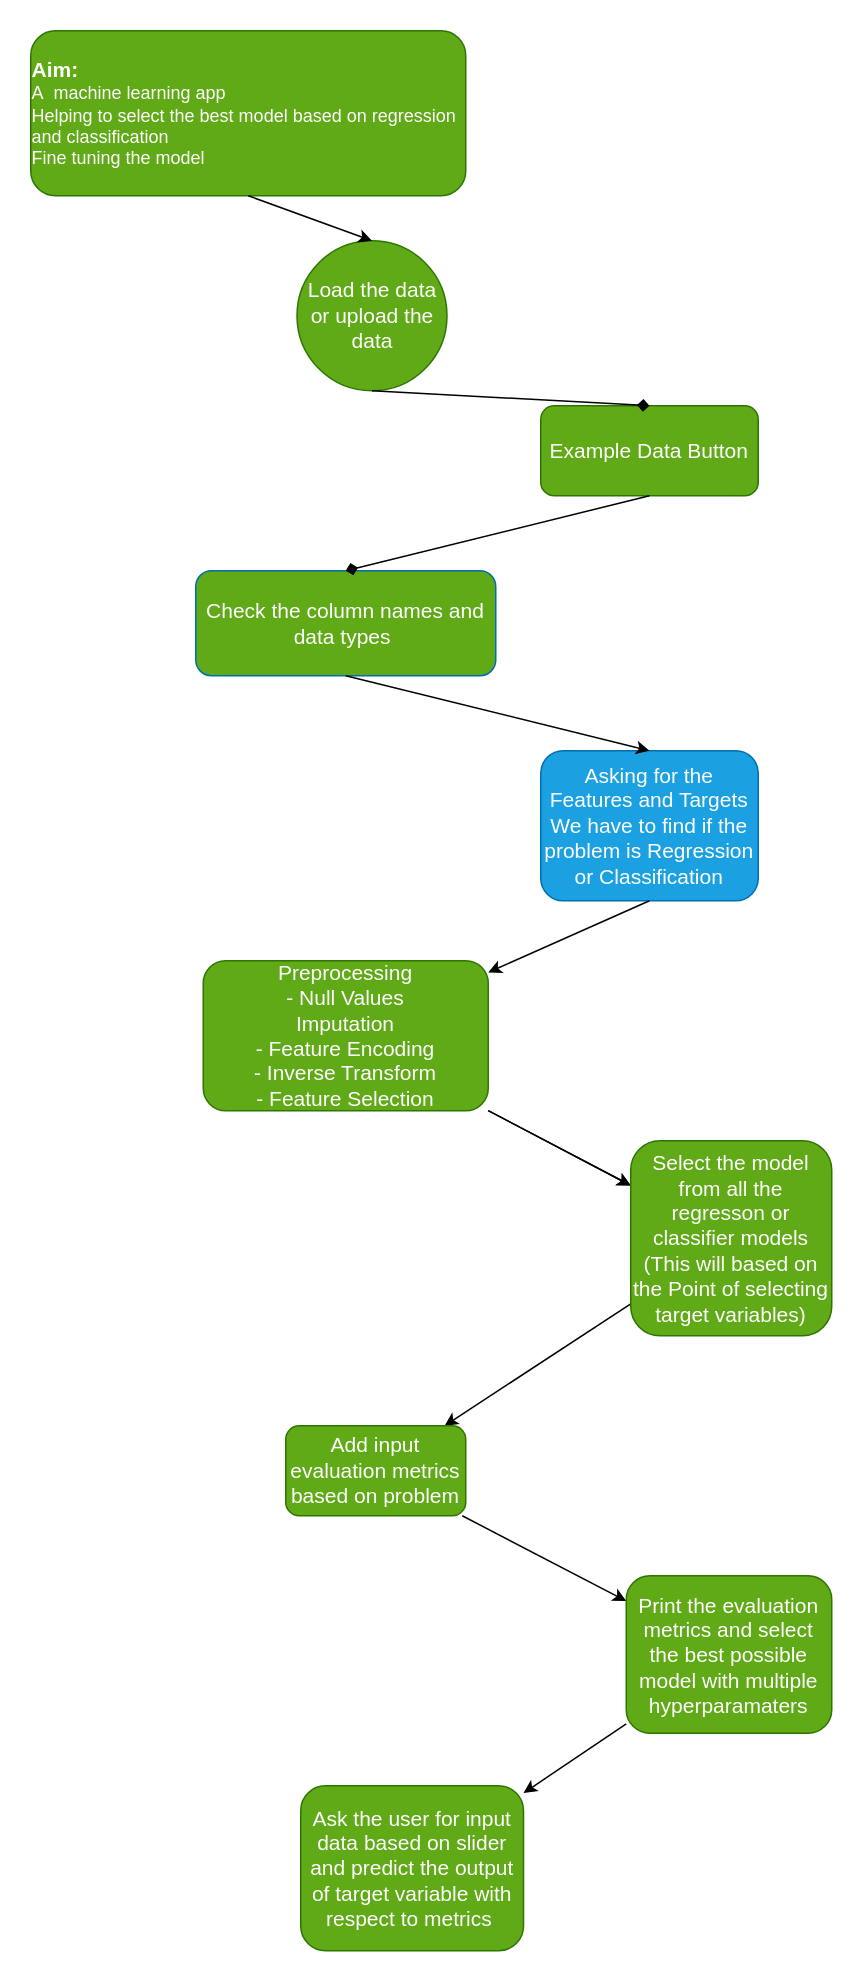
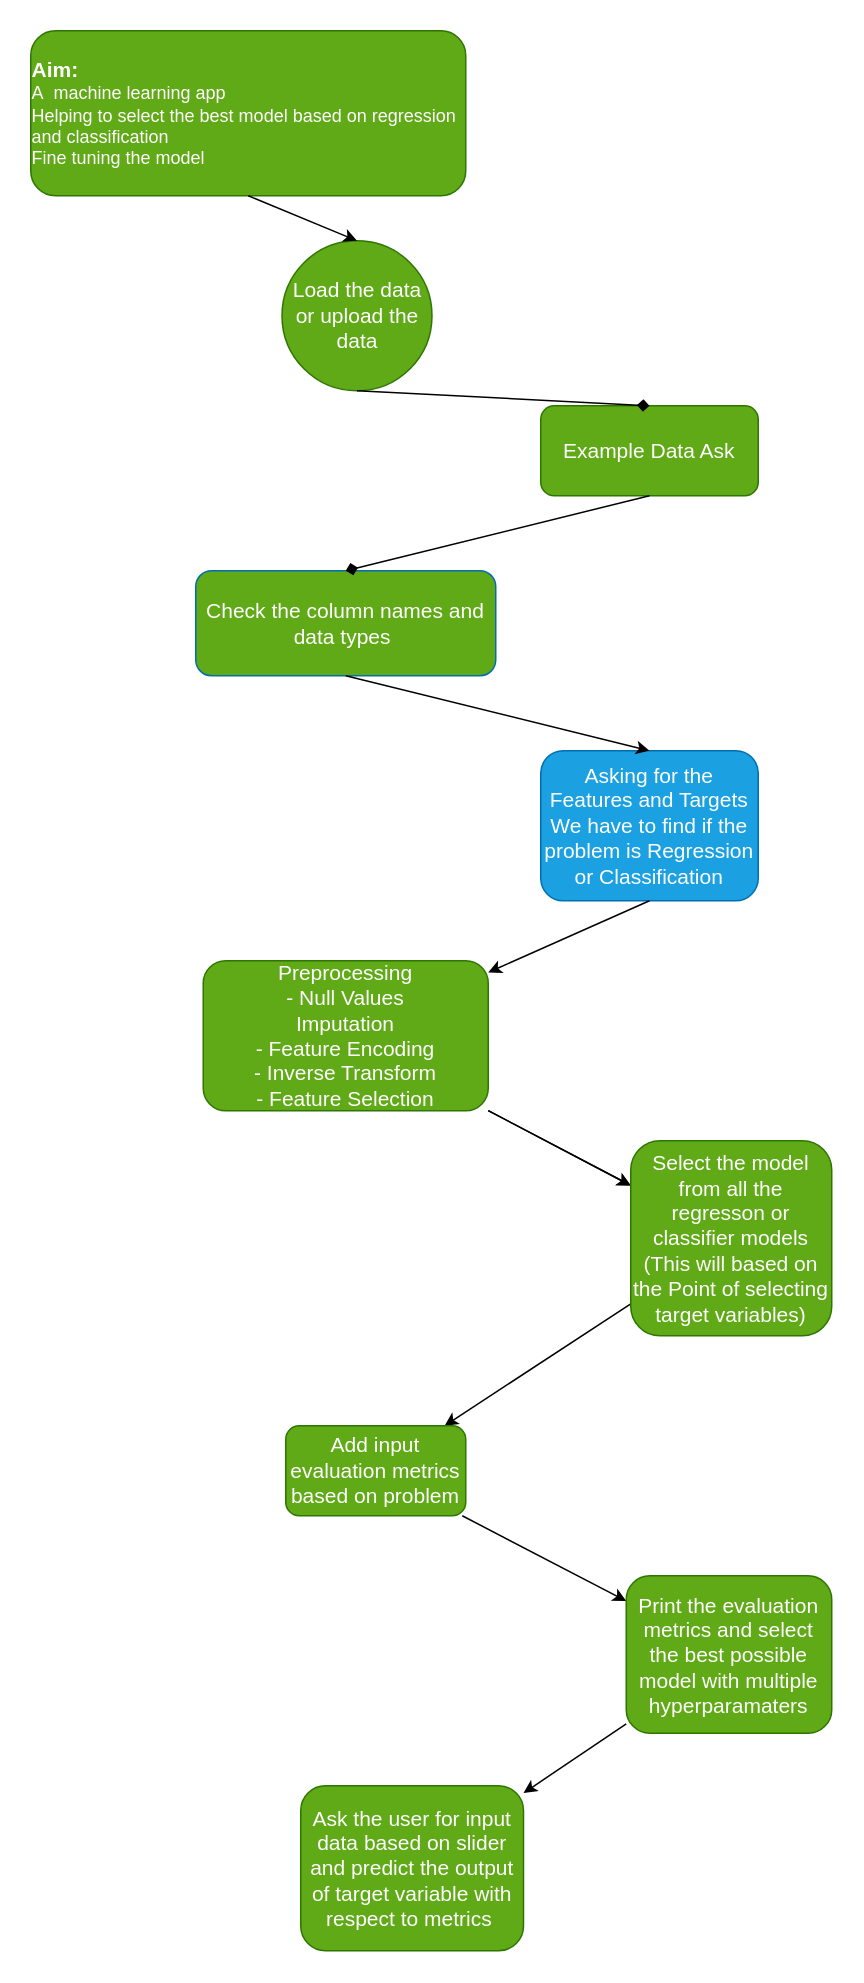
node "Load the data or upload the data": moved (372, 316) -> (357, 316)
node "Example Data Button": label "Example Data Button" -> "Example Data Ask"
